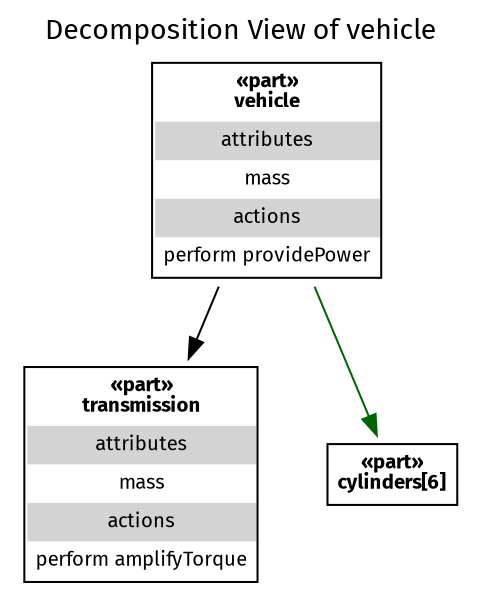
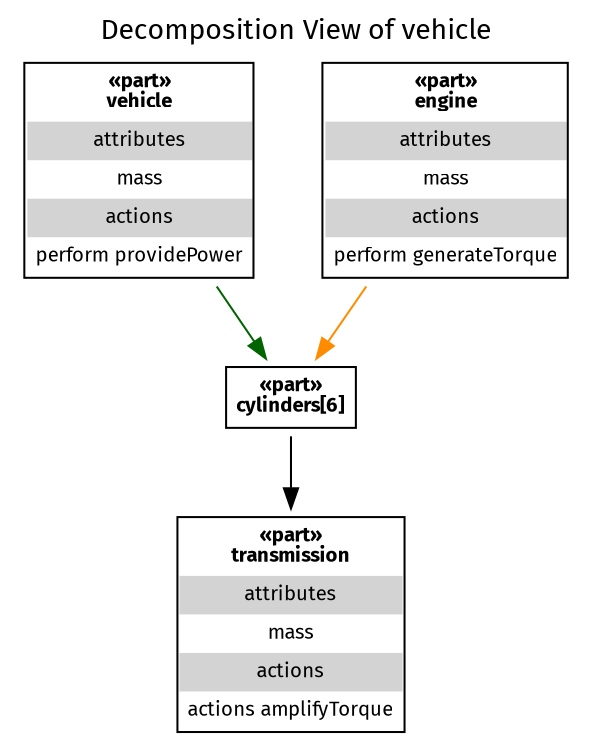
node "engine": added
edge "vehicle" -> "transmission": now "cylinders[6]" -> "transmission"
node "transmission": text "perform amplifyTorque" -> "actions amplifyTorque"
